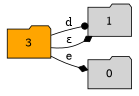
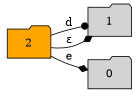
node "3": label "3" -> "2"
